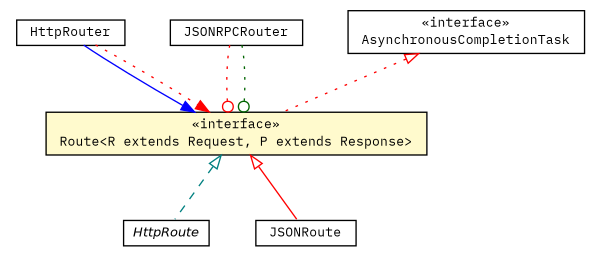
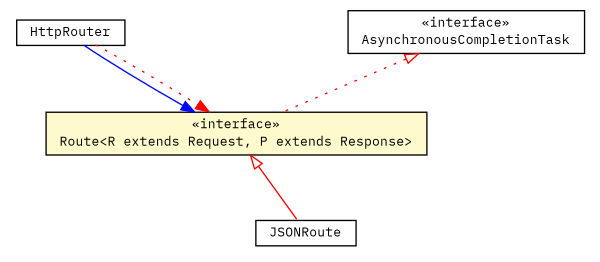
node "JSONRPCRouter": removed
node "HttpRoute": removed
